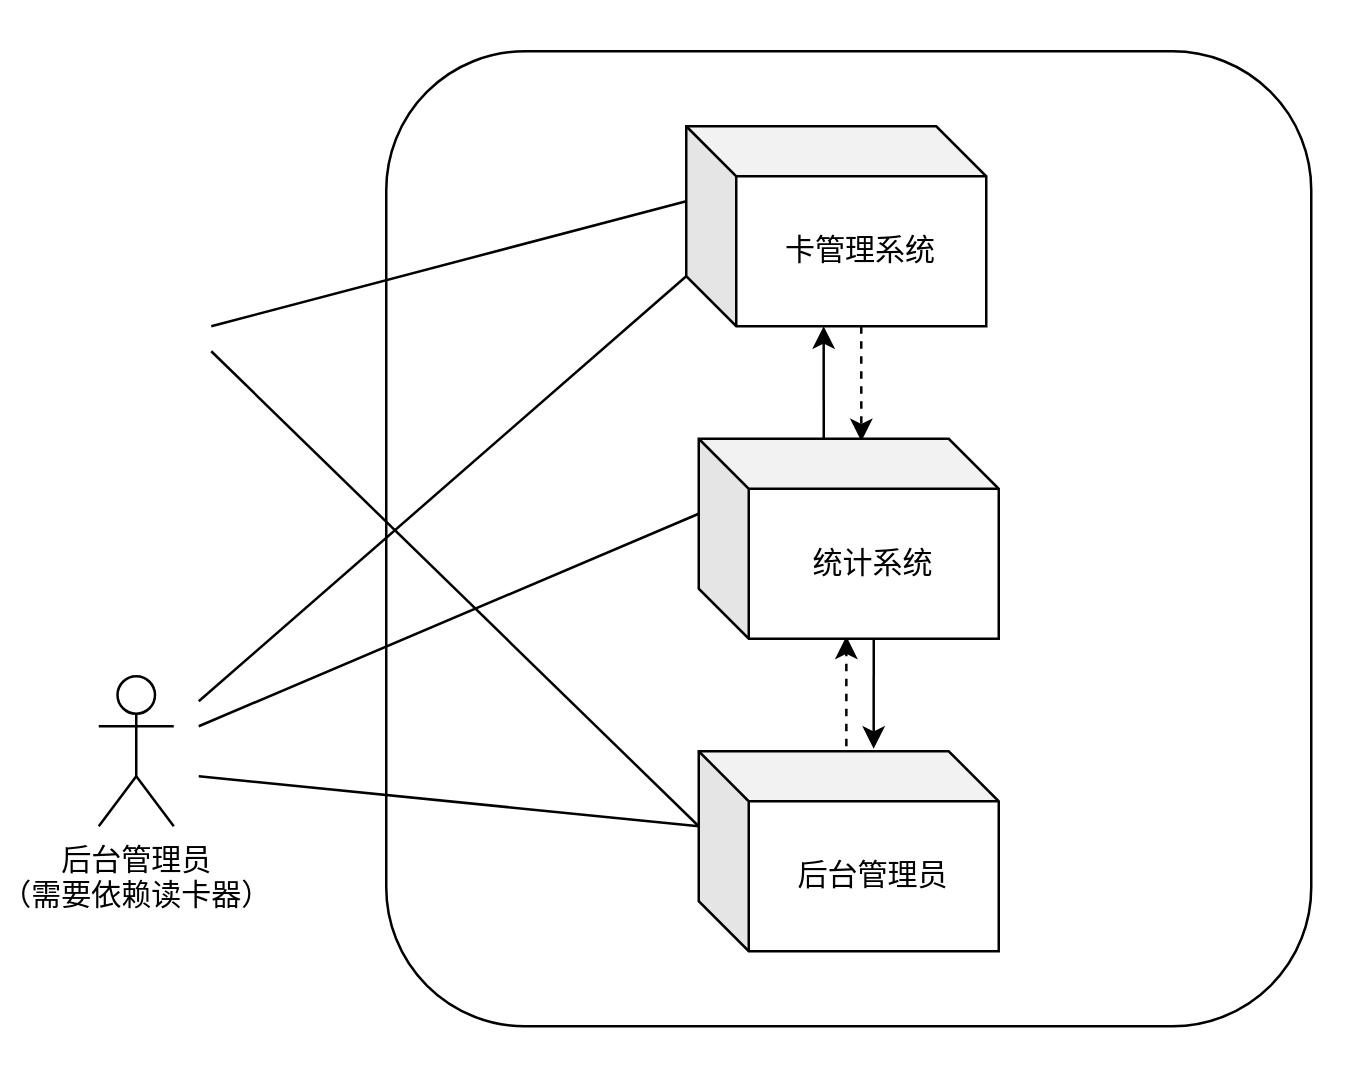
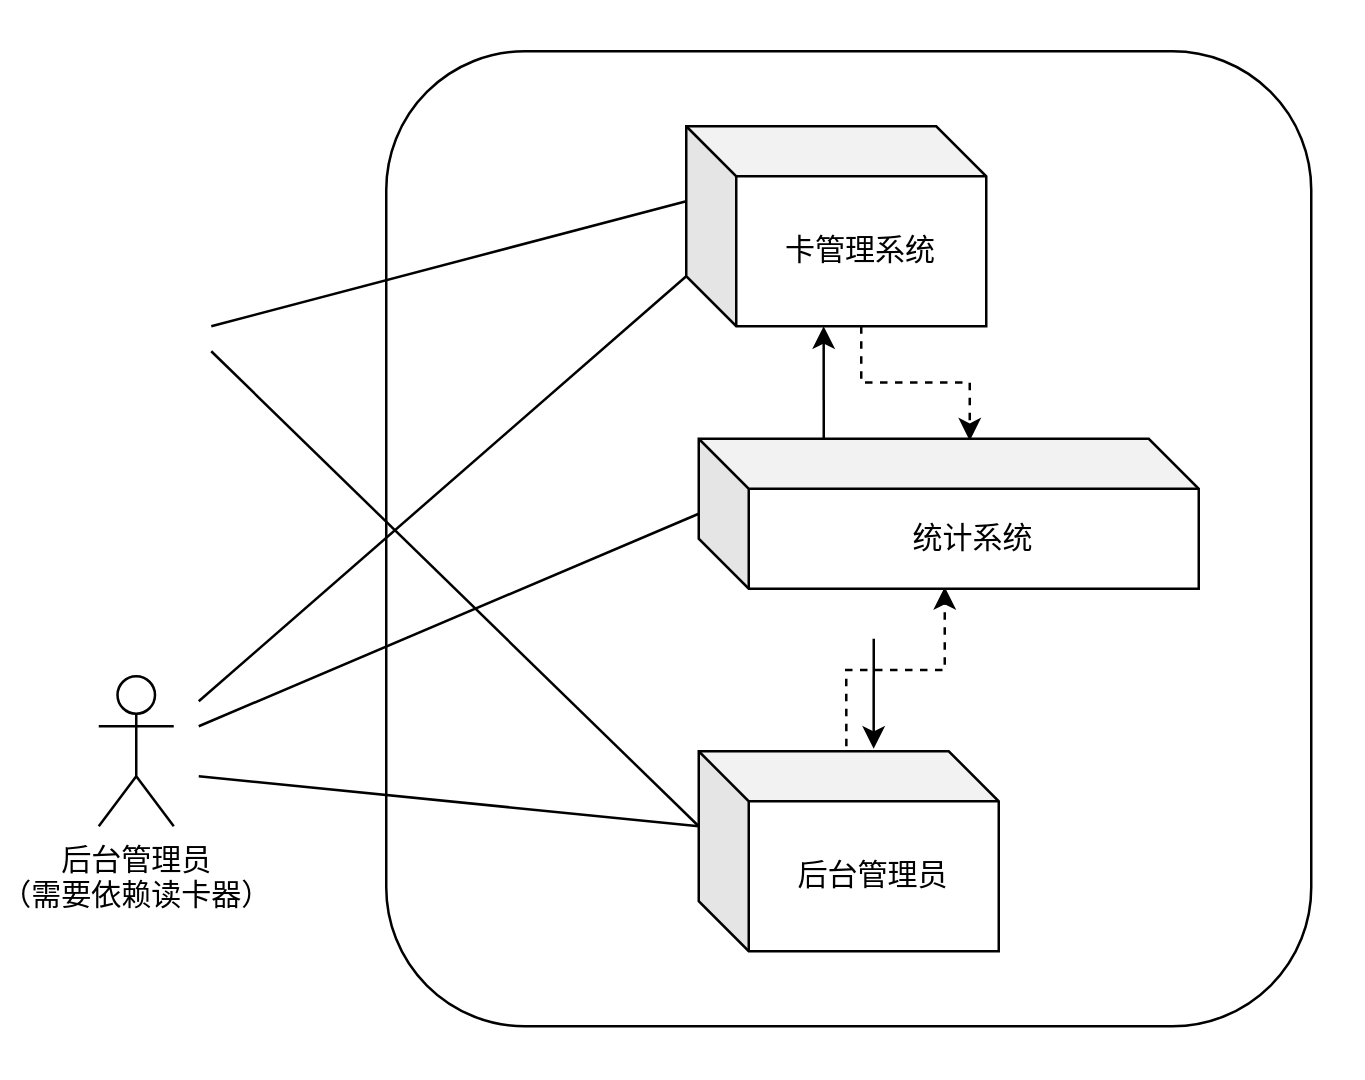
node "统计系统": size 300x200 -> 500x150
